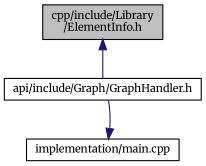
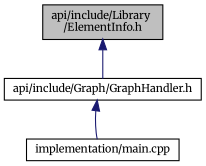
node "cpp/include/Library /ElementInfo.h": label "cpp/include/Library /ElementInfo.h" -> "api/include/Library /ElementInfo.h"
edge "api/include/Graph/GraphHandler.h" -> "implementation/main.cpp": reversed
